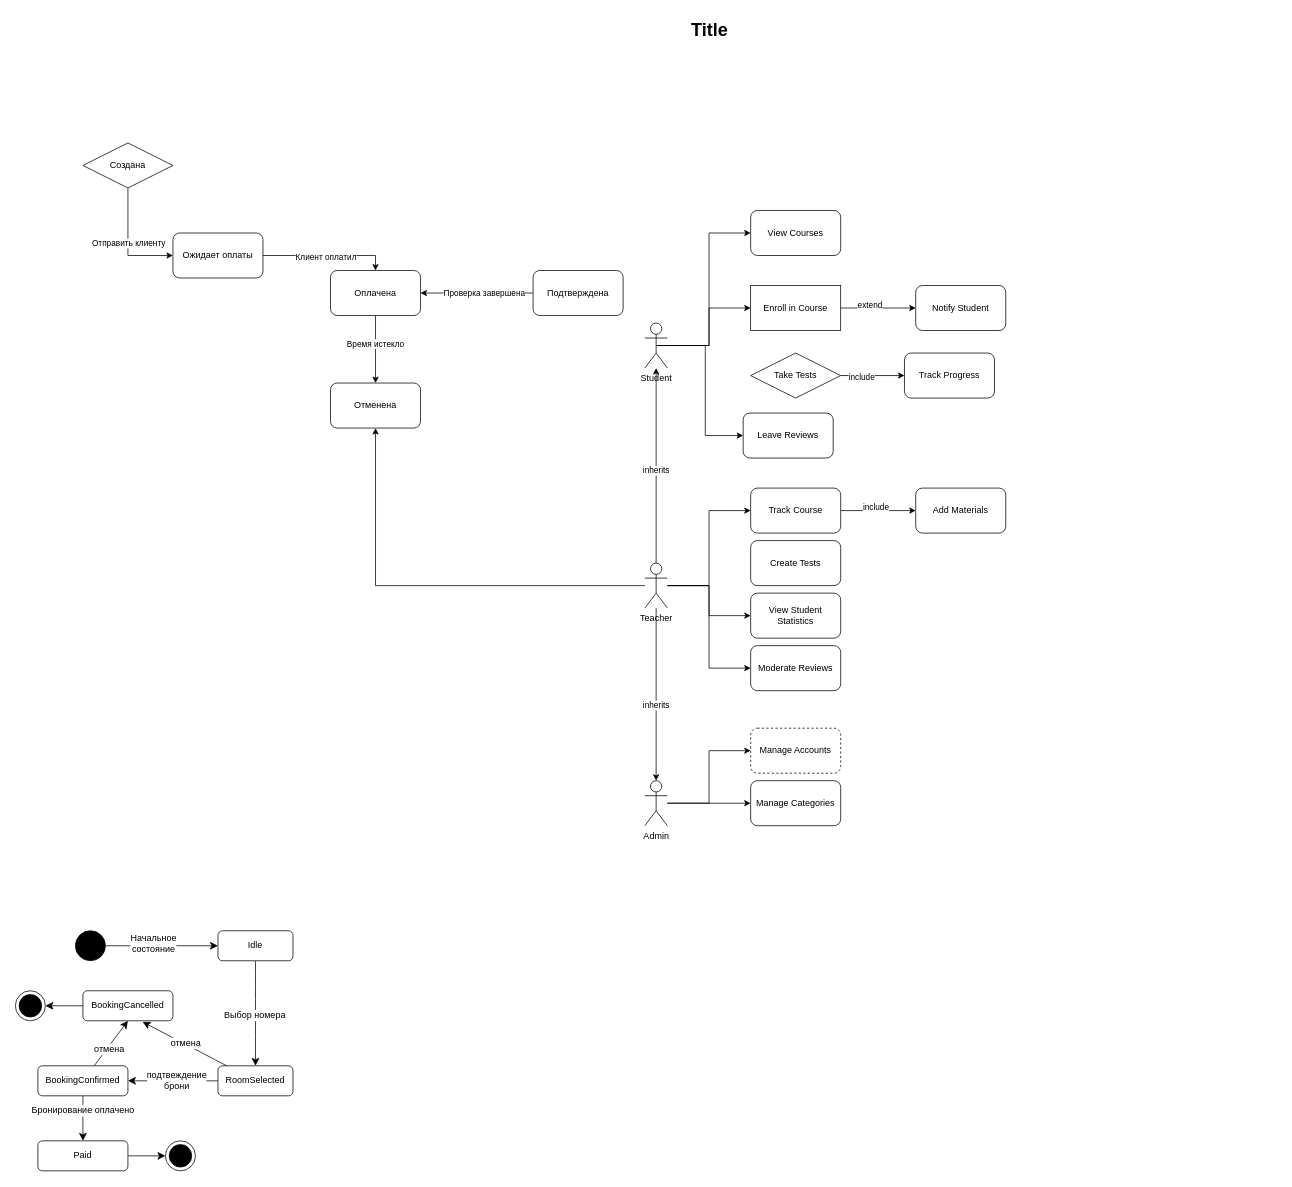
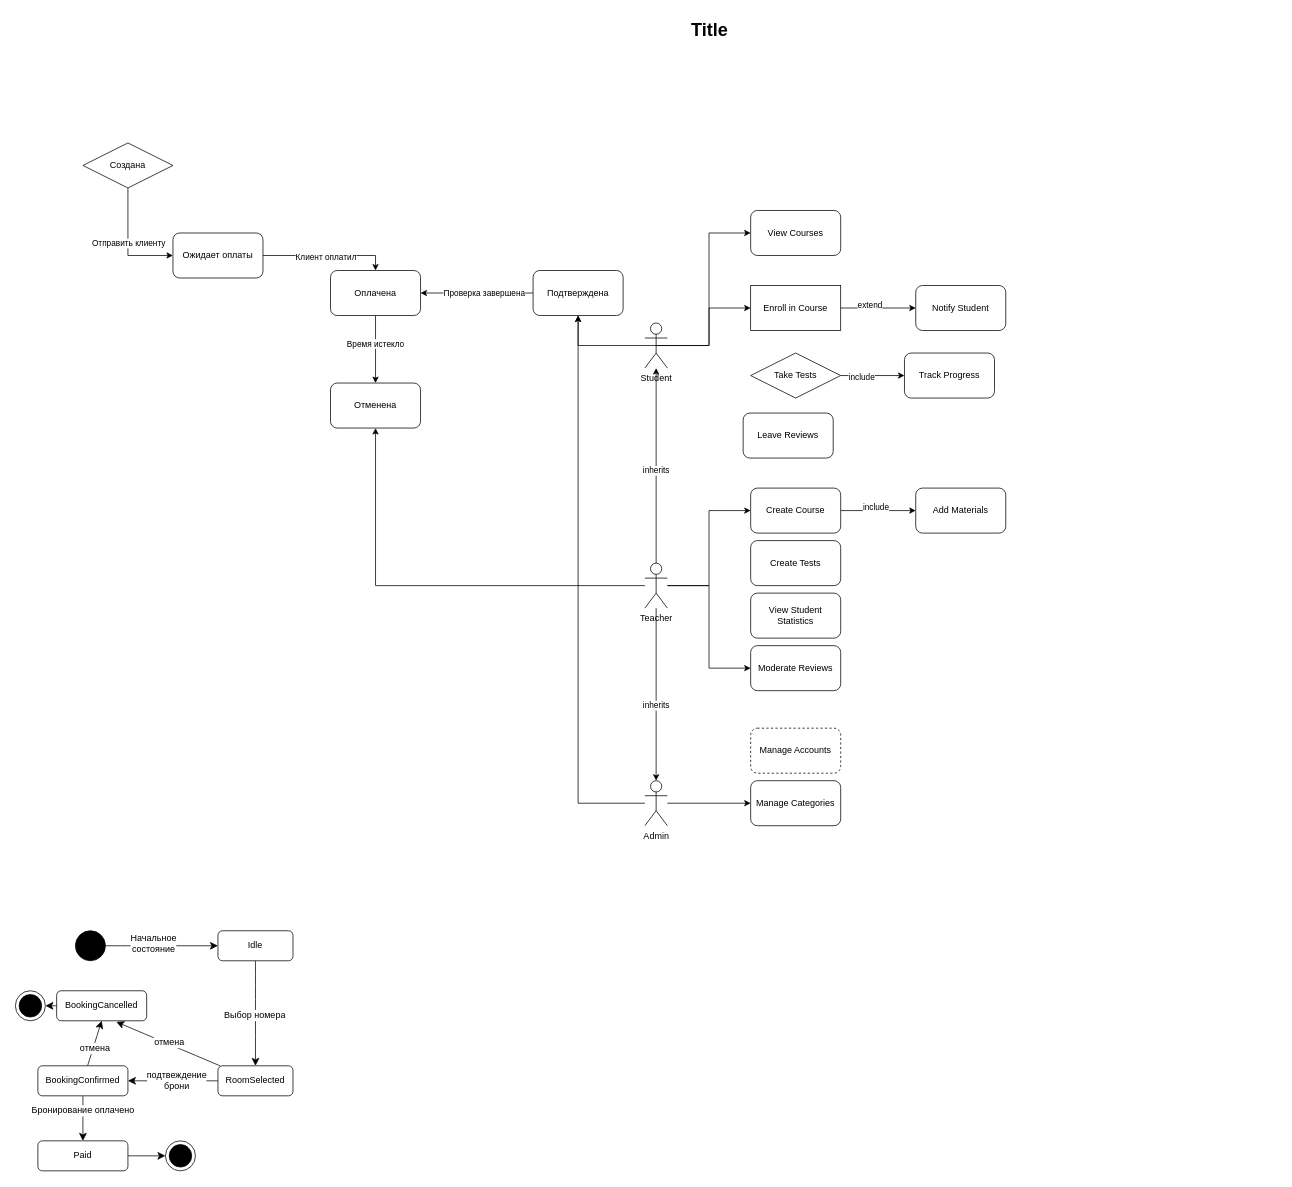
edge "Student" -> "Leave Reviews": now "Student" -> "Подтверждена"
node "Track Course": label "Track Course" -> "Create Course"
edge "Teacher" -> "View Student Statistics": removed
edge "Admin" -> "Manage Accounts": now "Admin" -> "Подтверждена"
node "BookingCancelled": moved (128, 1005) -> (102, 1005)
